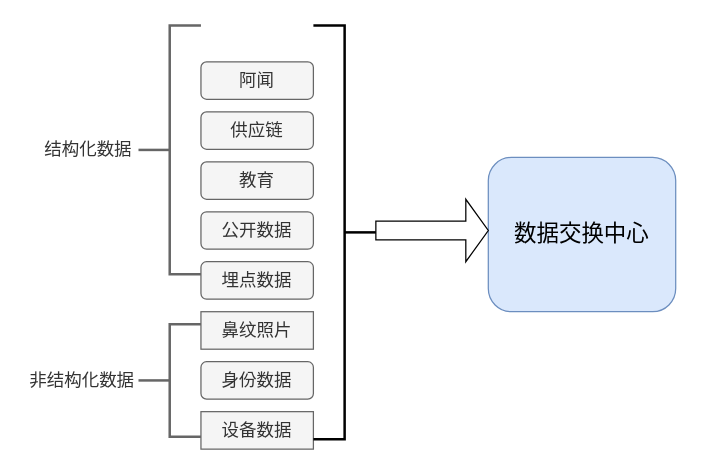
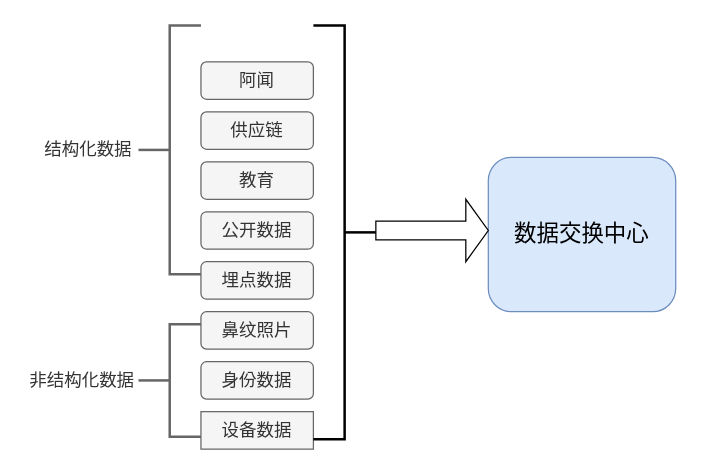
node "鼻纹照片": shape rectangle -> rounded rectangle
